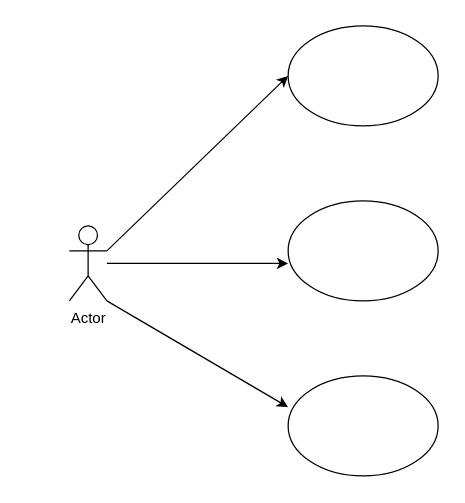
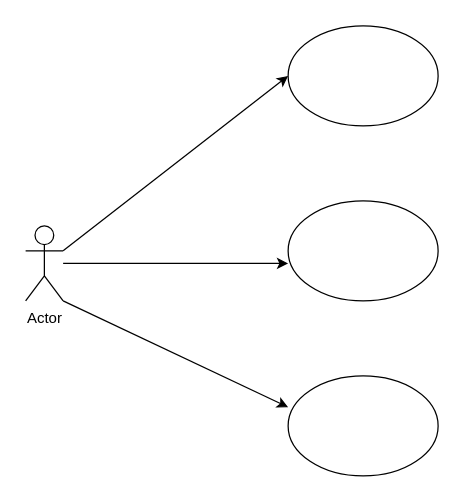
node "Actor": moved (88, 263) -> (44, 263)
